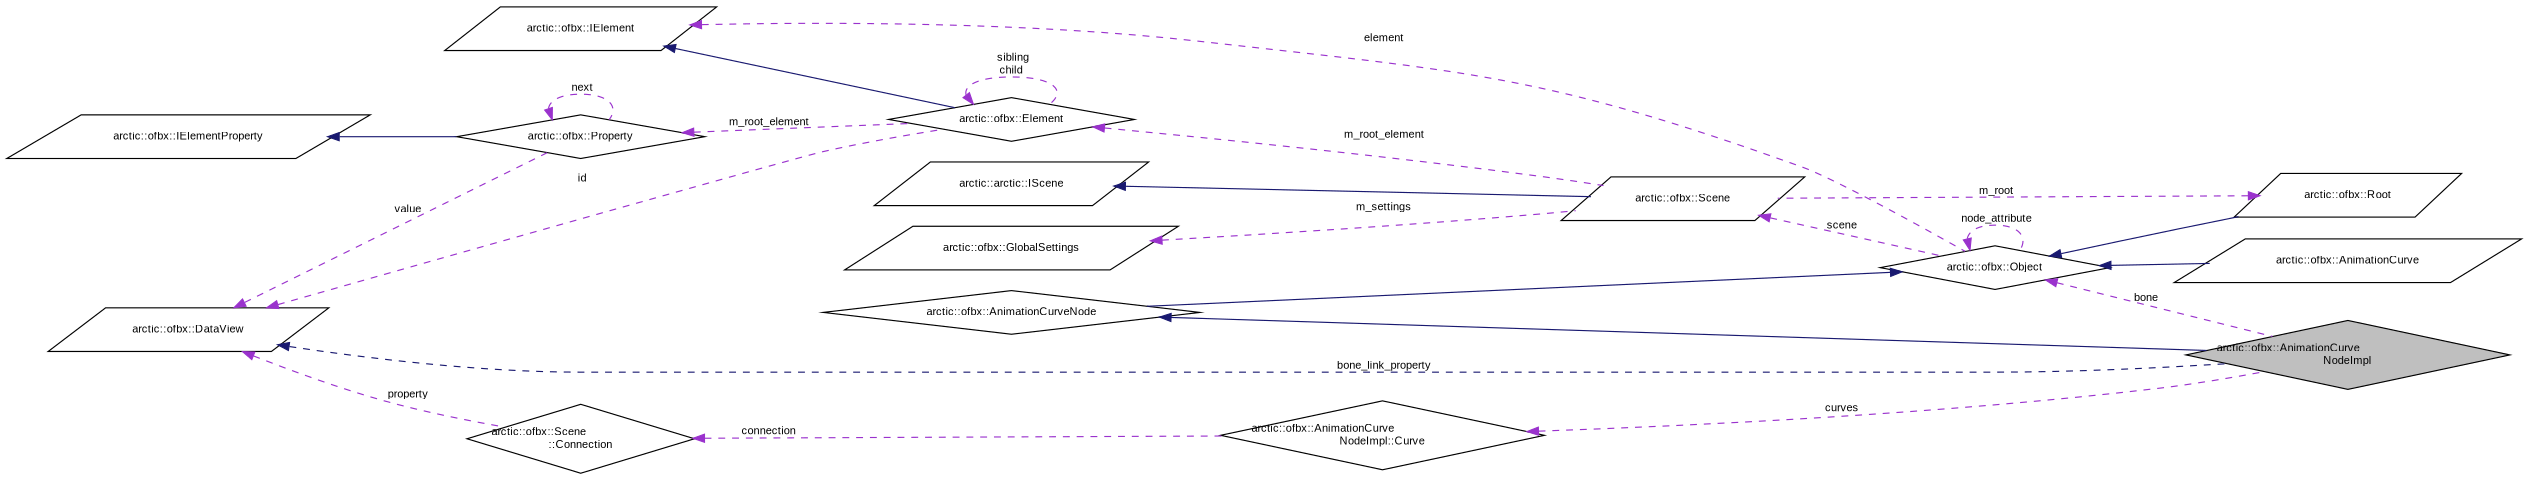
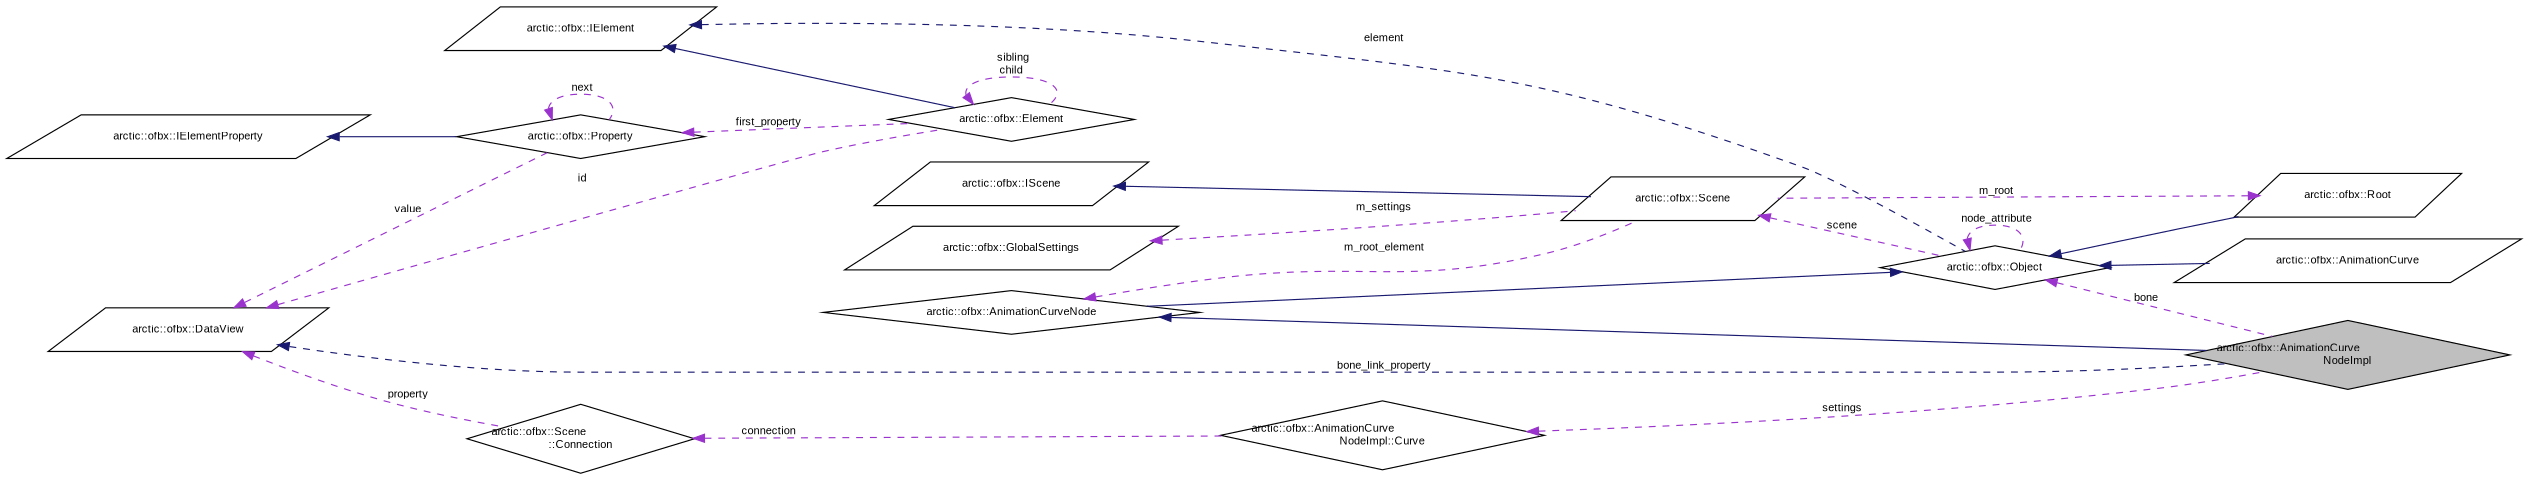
edge "arctic::ofbx::Object" -> "arctic::ofbx::IElement": color darkorchid3 -> midnightblue
edge "arctic::ofbx::Element" -> "arctic::ofbx::Property": label " m_root_element" -> " first_property"
edge "arctic::ofbx::Scene" -> "arctic::ofbx::Element": now "arctic::ofbx::Scene" -> "arctic::ofbx::AnimationCurveNode"
node "arctic::arctic::IScene": label "arctic::arctic::IScene" -> "arctic::ofbx::IScene"
edge "arctic::ofbx::AnimationCurve NodeImpl" -> "arctic::ofbx::AnimationCurve NodeImpl::Curve": label " curves" -> " settings"
